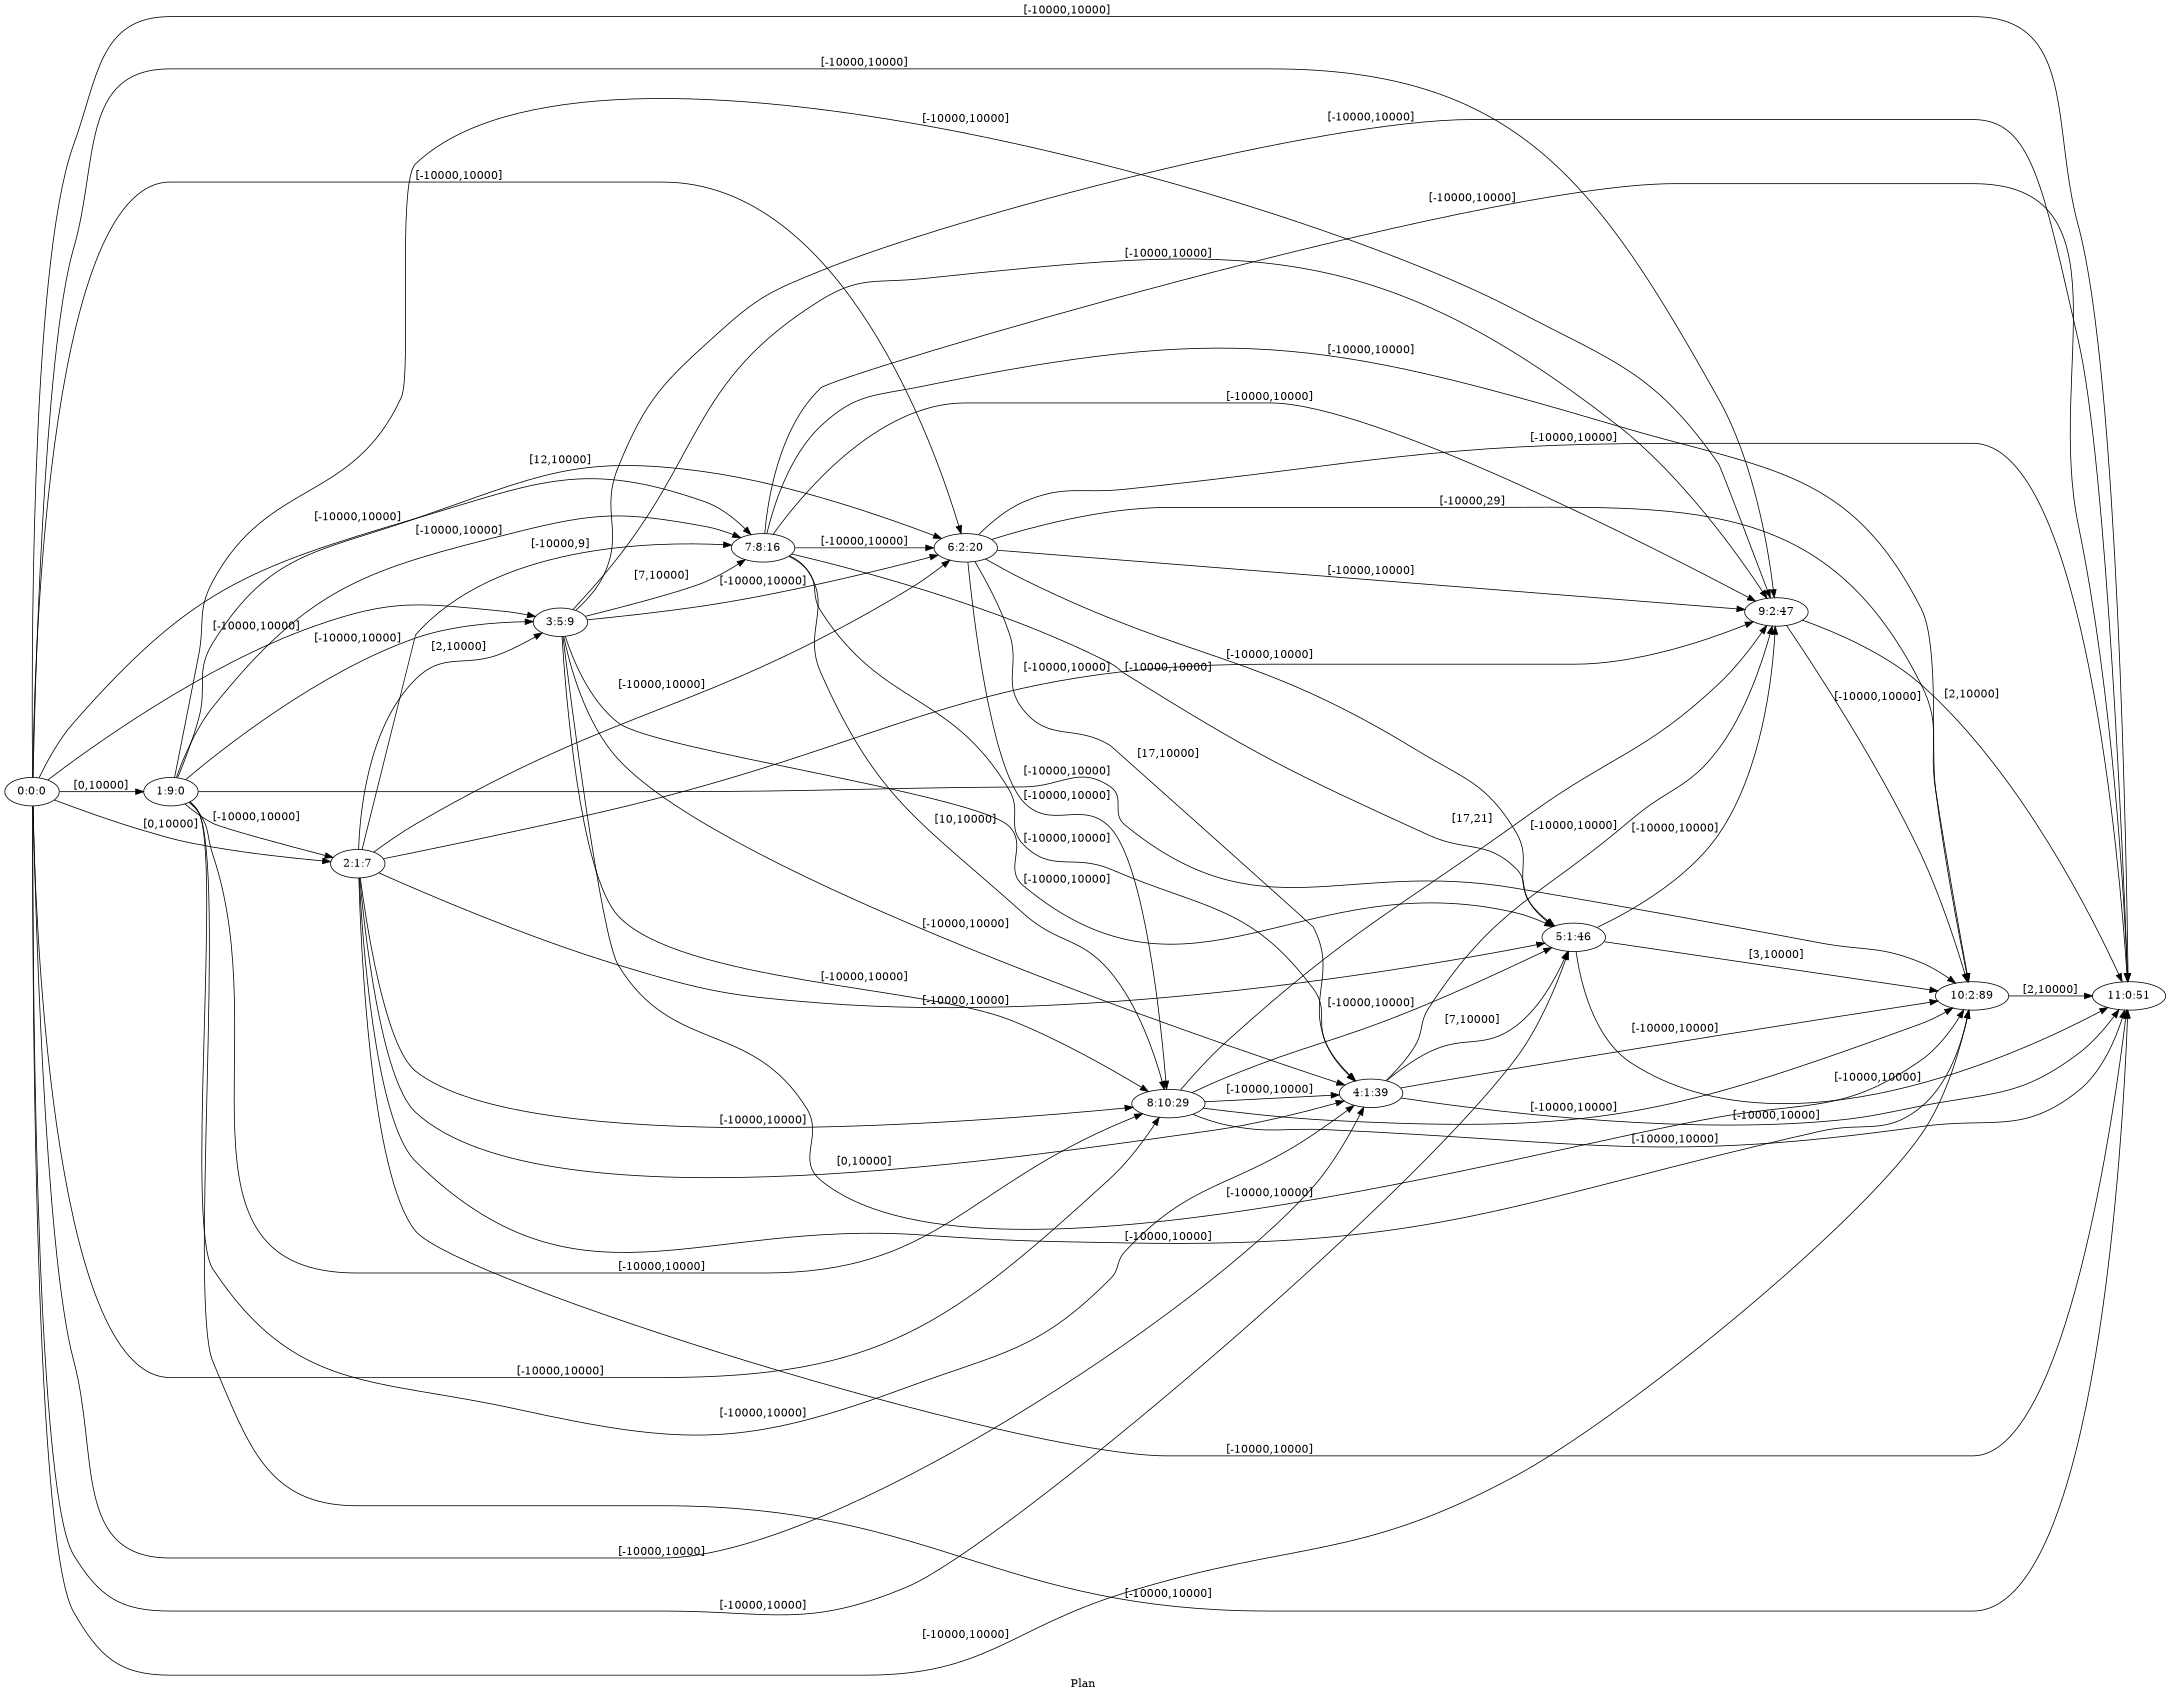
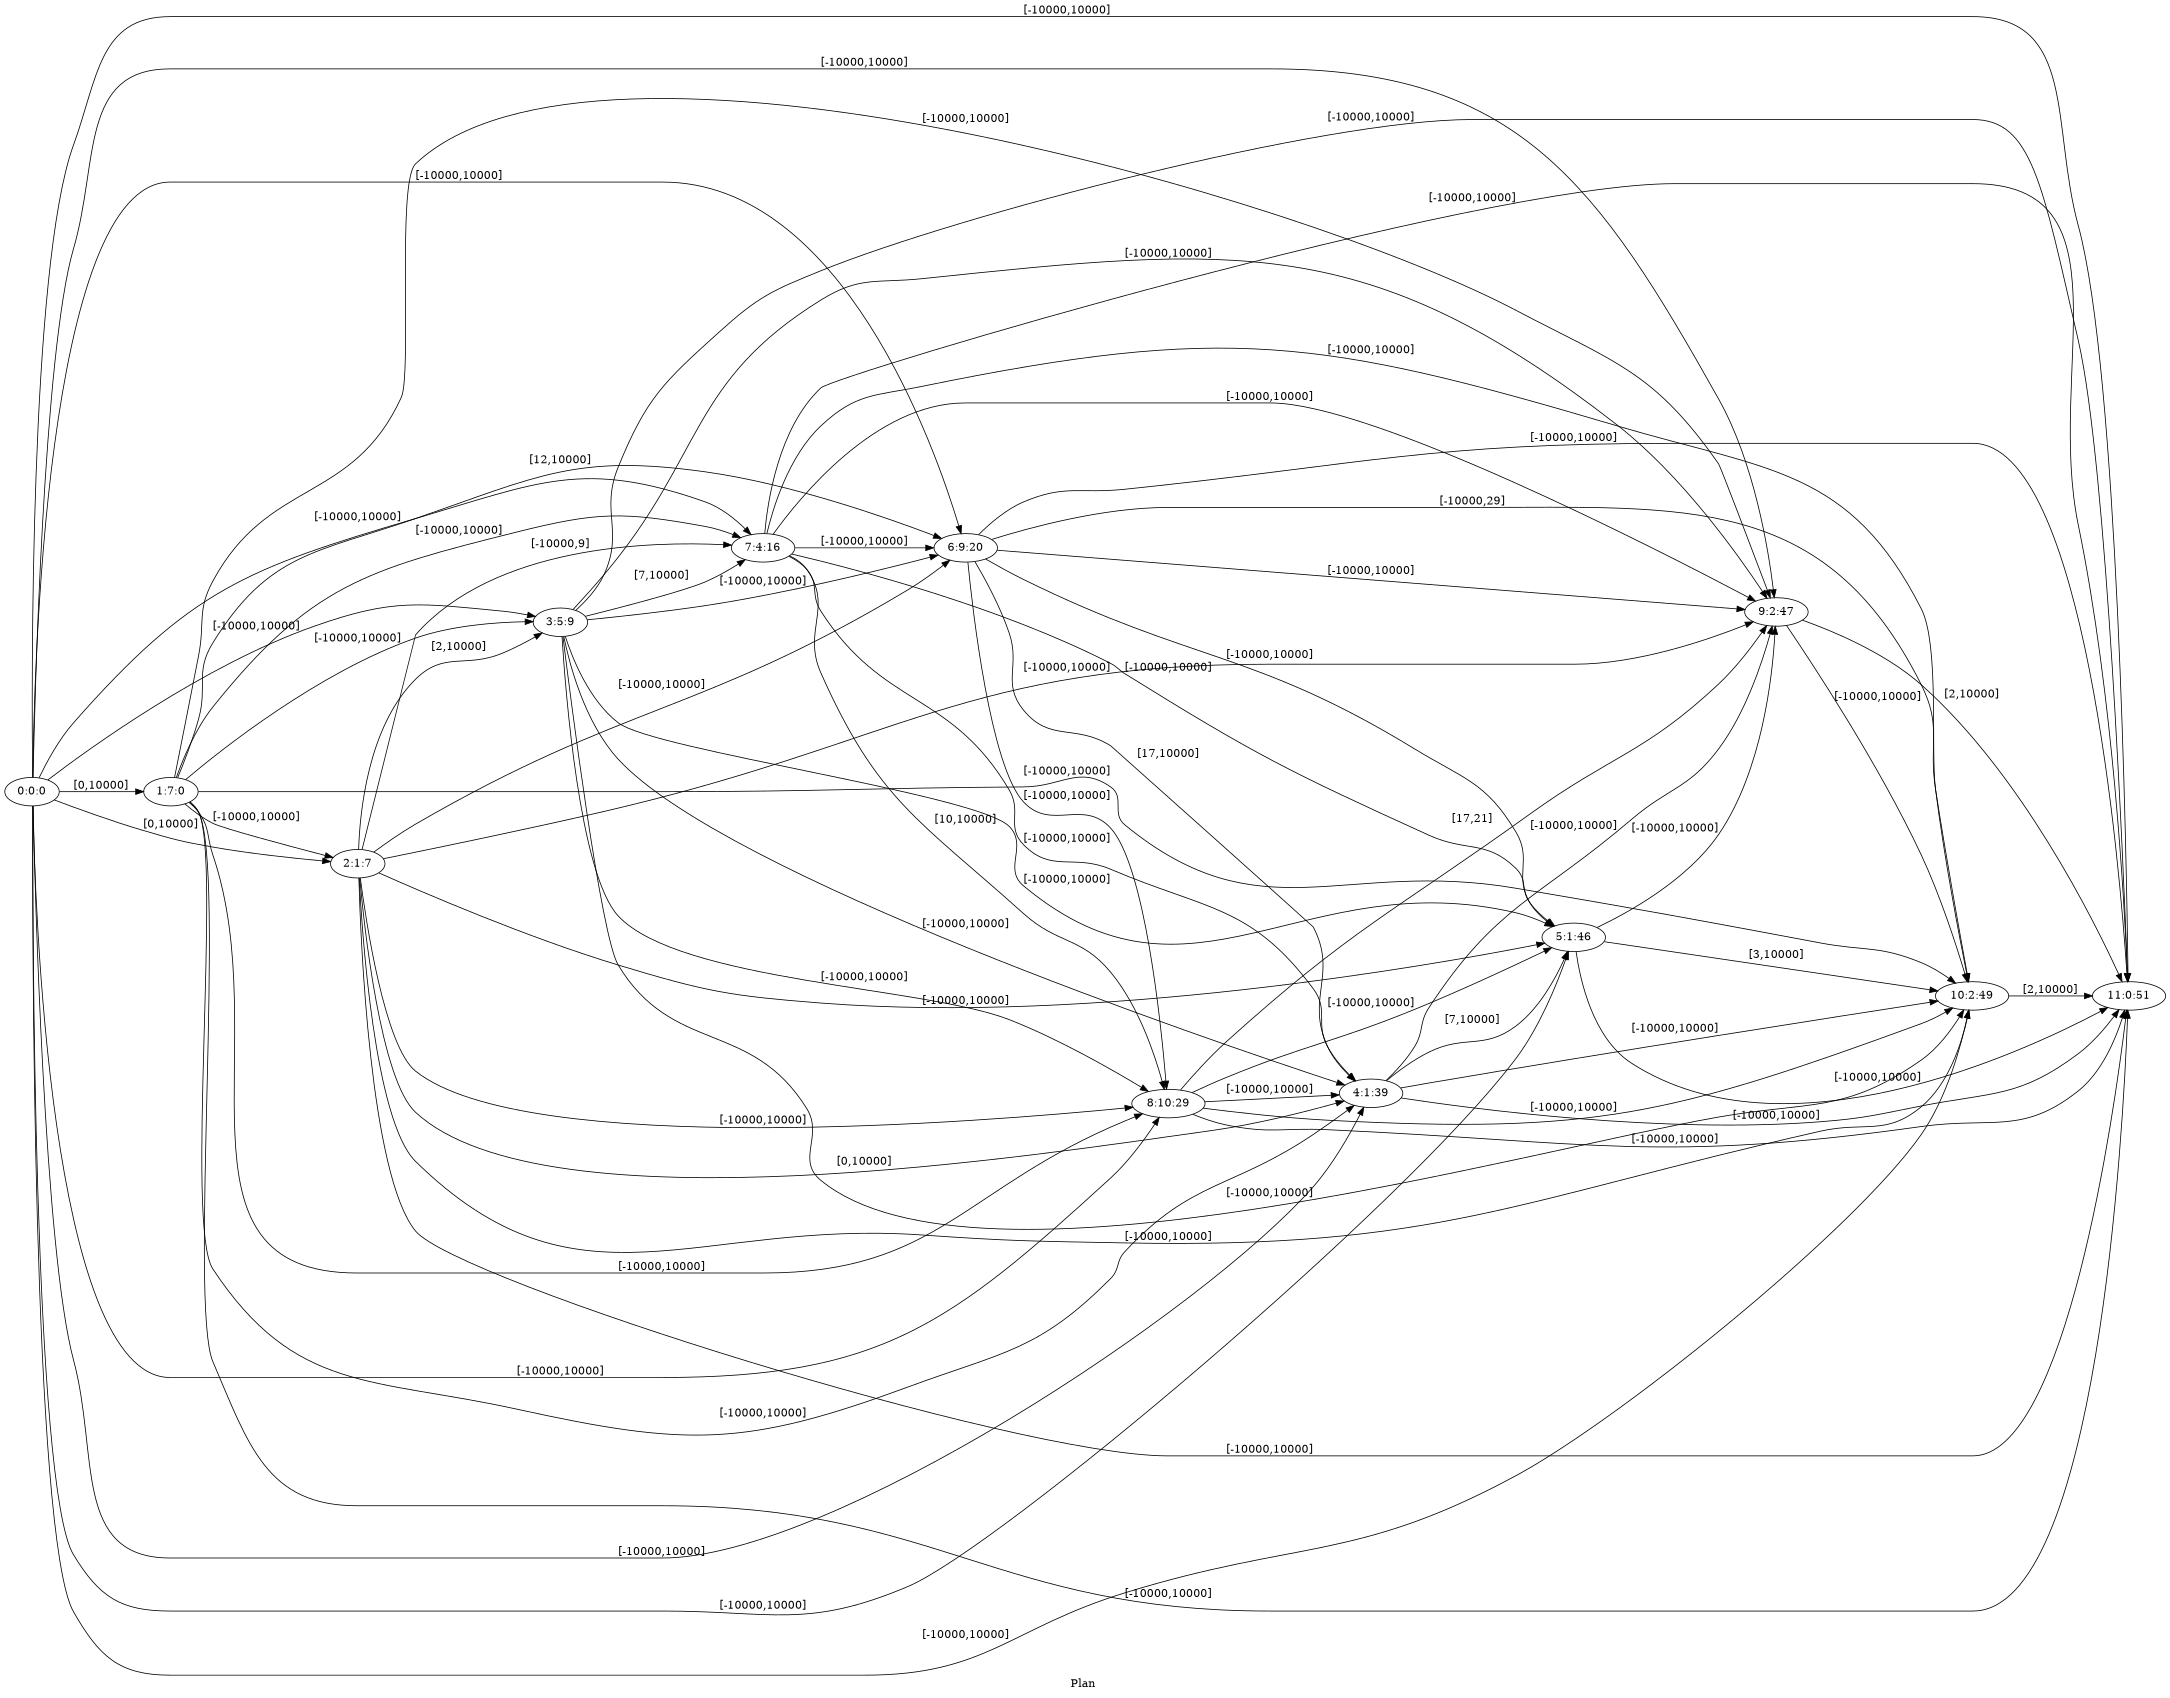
node "7:8:16": label "7:8:16" -> "7:4:16"
node "6:2:20": label "6:2:20" -> "6:9:20"
node "1:9:0": label "1:9:0" -> "1:7:0"
node "10:2:89": label "10:2:89" -> "10:2:49"
